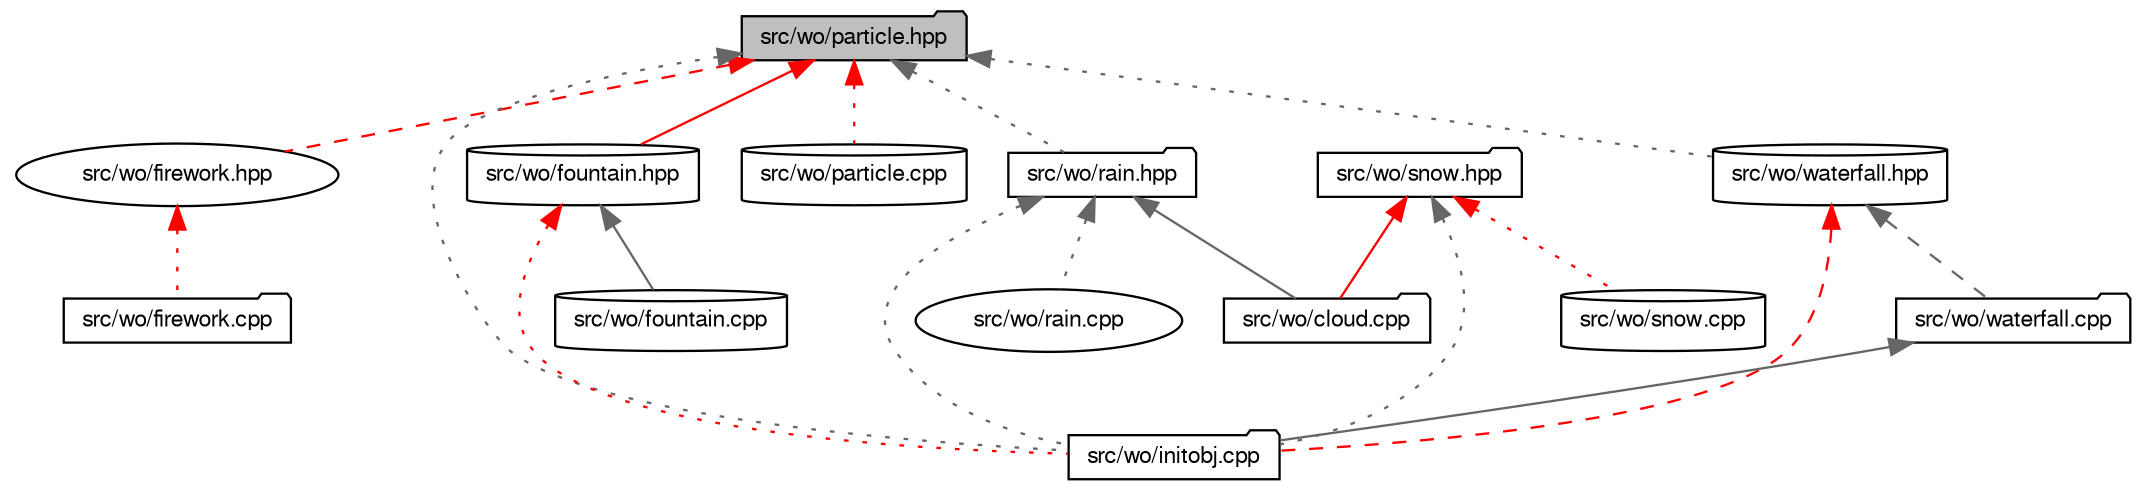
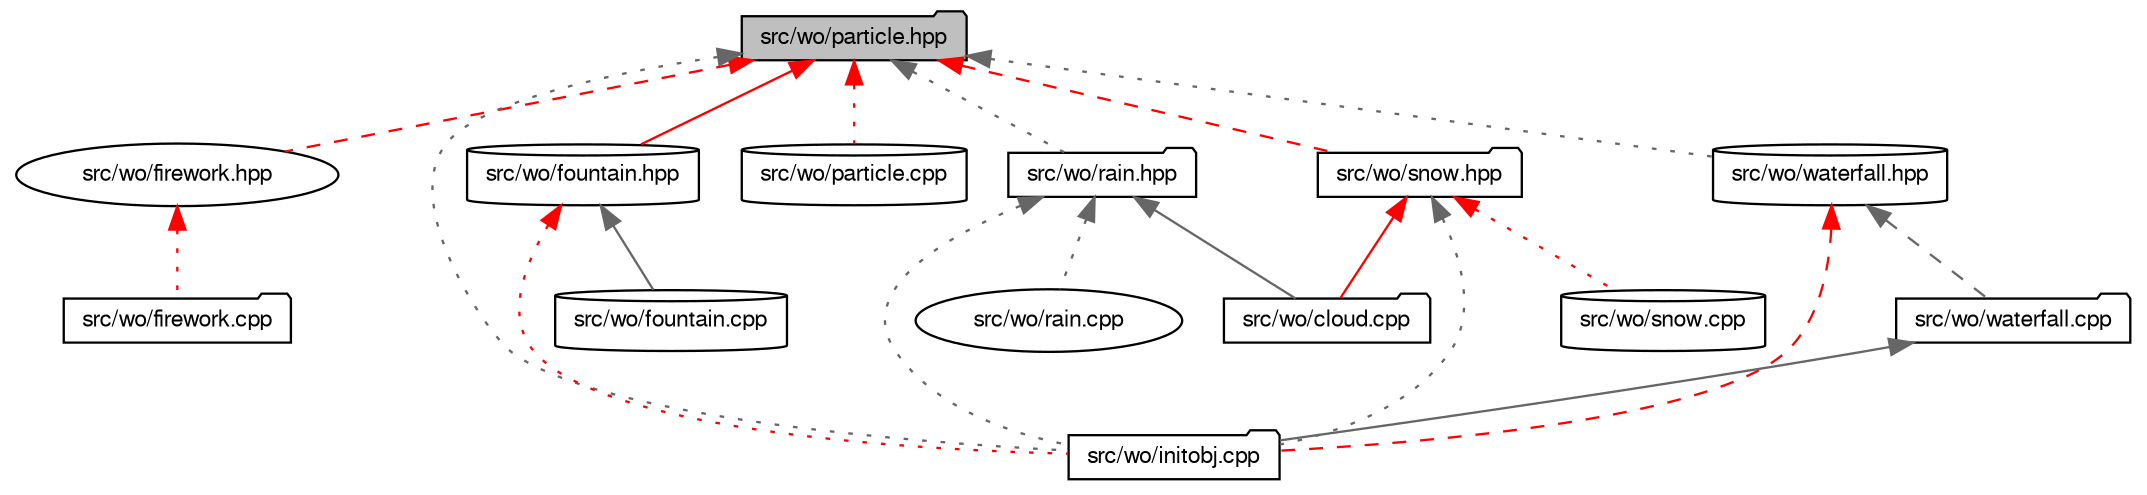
edge "src/wo/snow.hpp" -> "src/wo/particle.hpp": added
